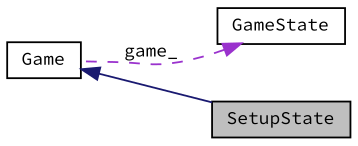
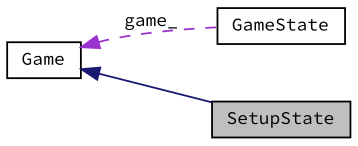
edge "Game" -> "GameState": reversed
